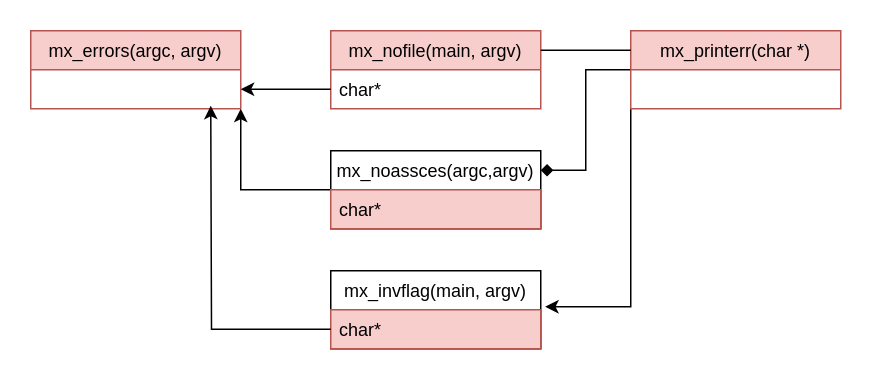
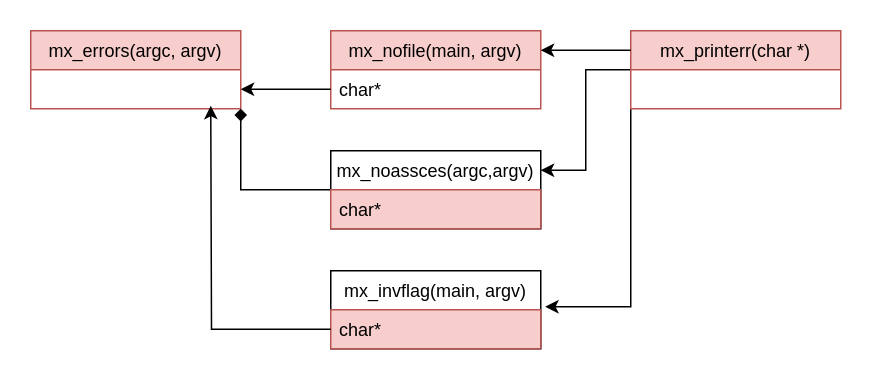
edge "mx_nofile(main, argv)" -- "mx_printerr(char *)": arrowhead none -> classic
edge "mx_noassces(argc,argv)" -> "mx_errors(argc, argv)": arrowhead classic -> diamond
edge "mx_printerr(char *)" -> "mx_noassces(argc,argv)": arrowhead diamond -> classic
